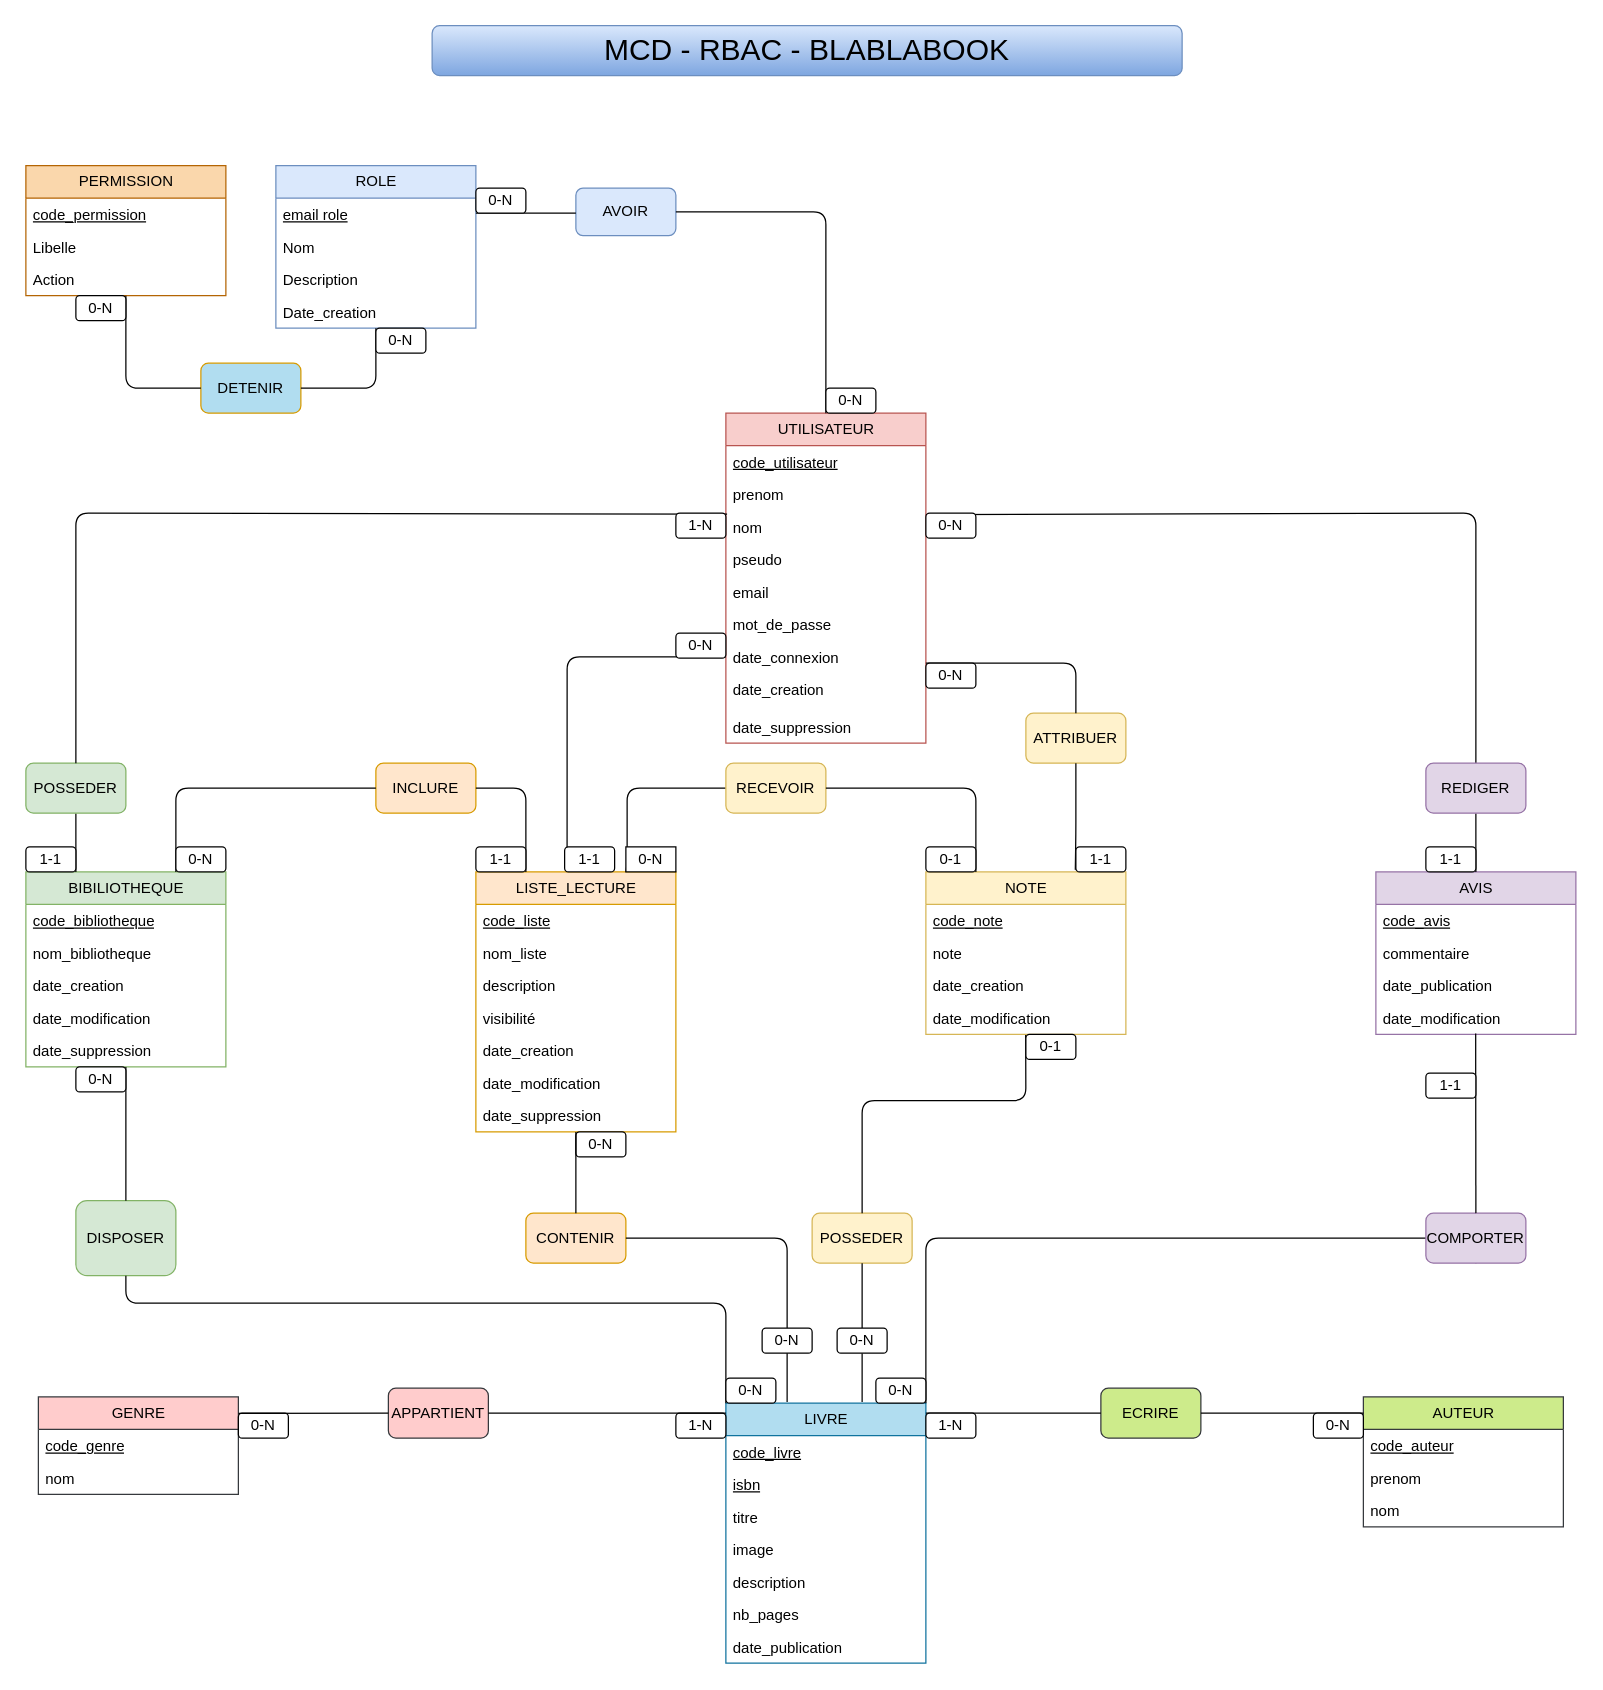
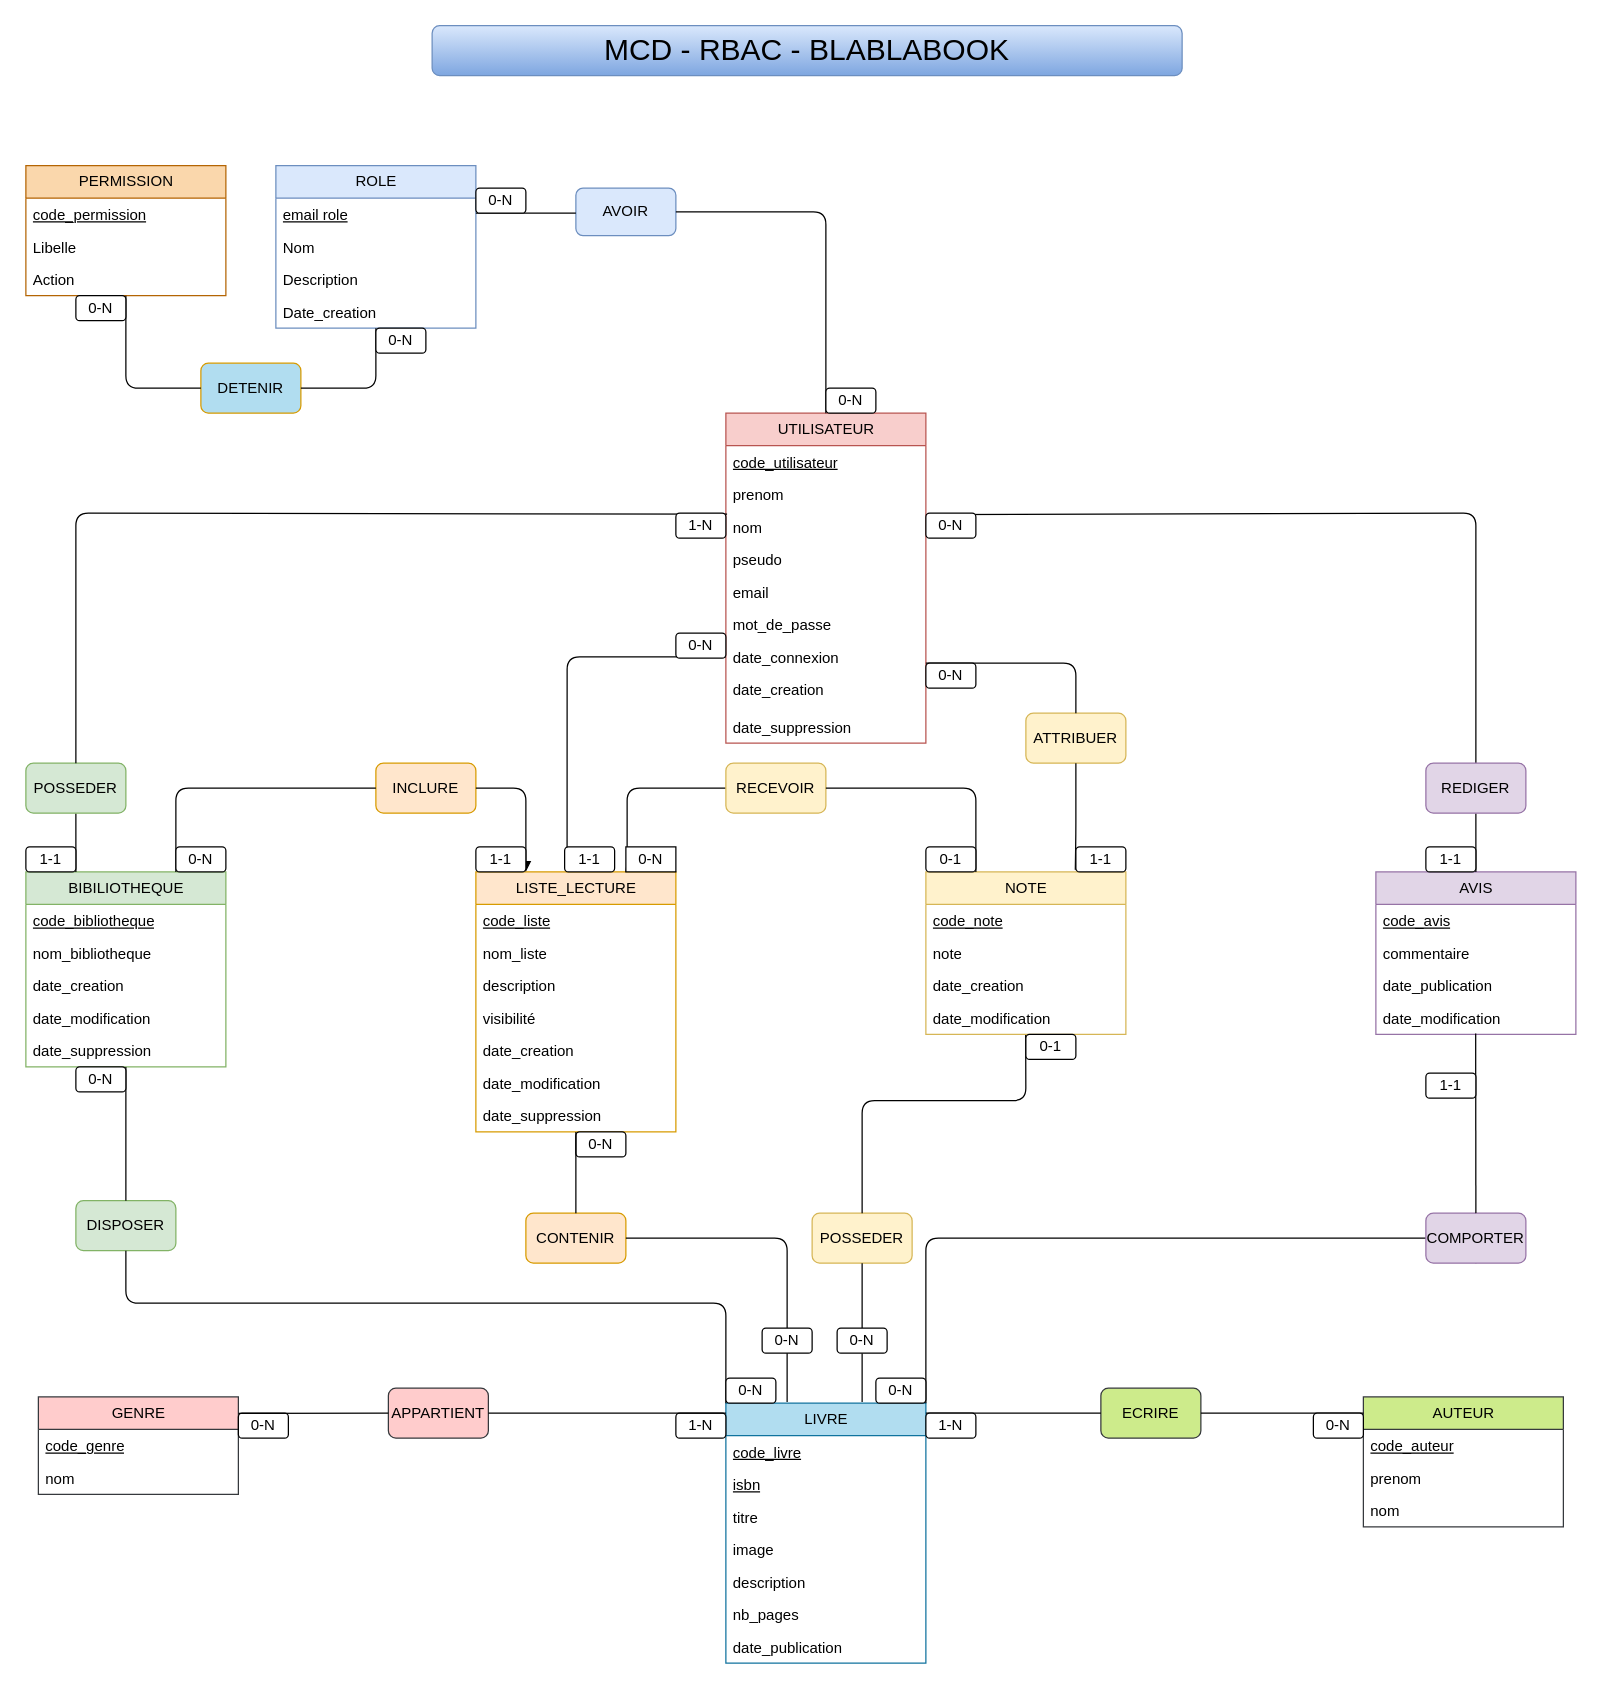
edge "INCLURE" -- "LISTE_LECTURE": arrowhead none -> block
node "DISPOSER": size 100x75 -> 100x50
